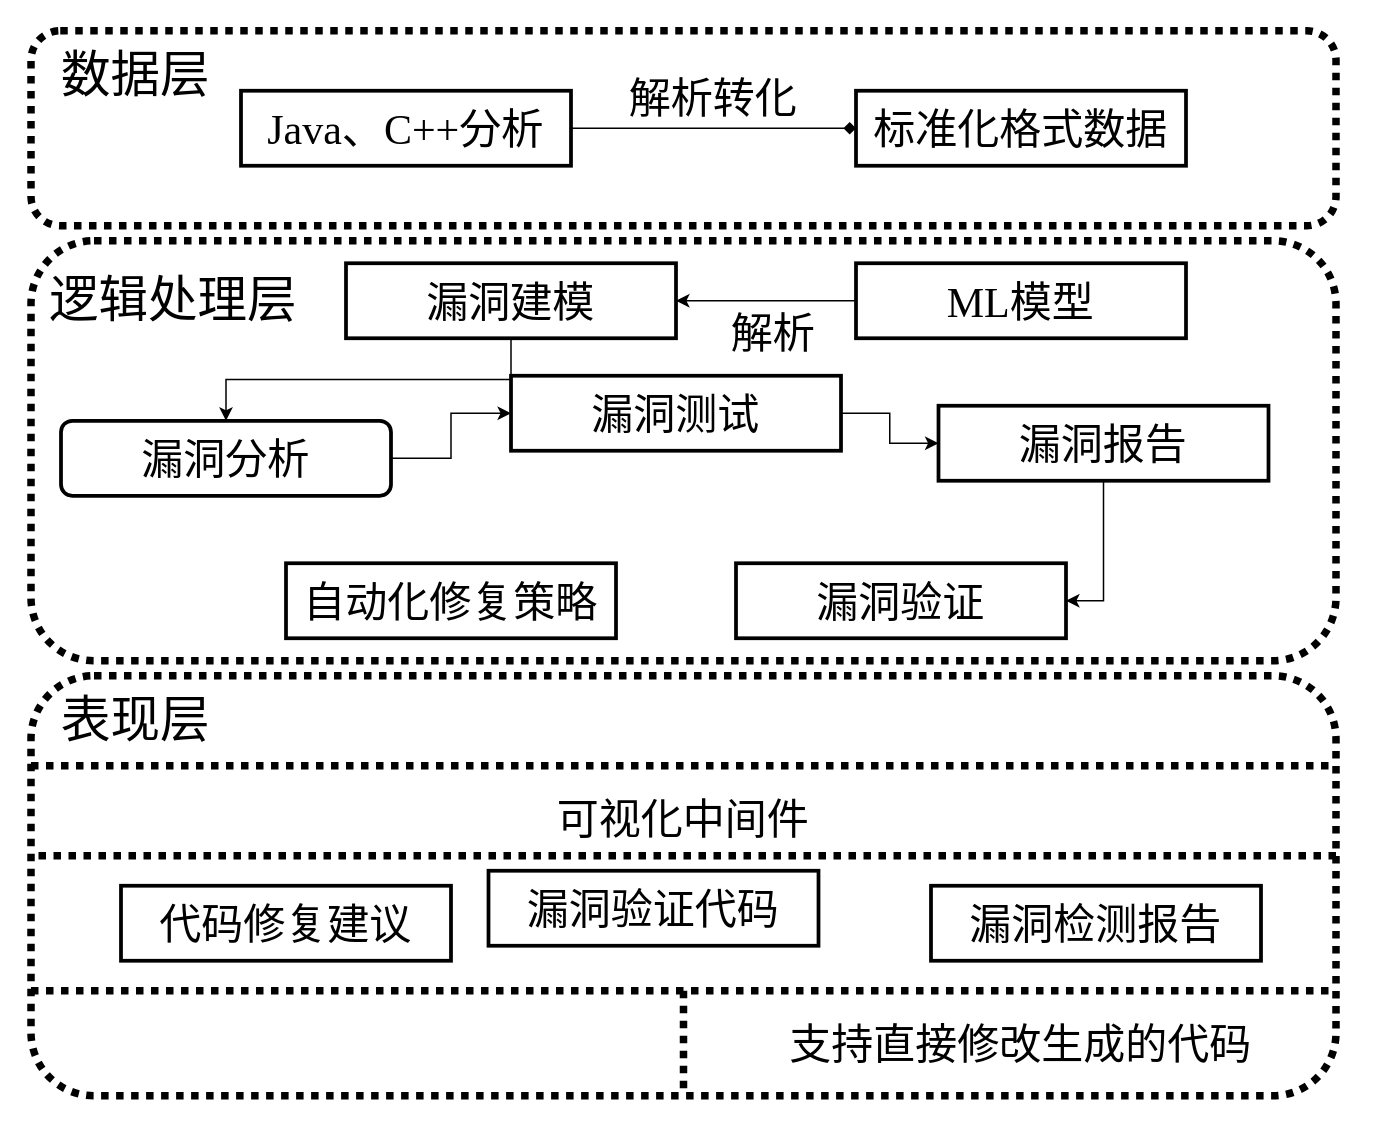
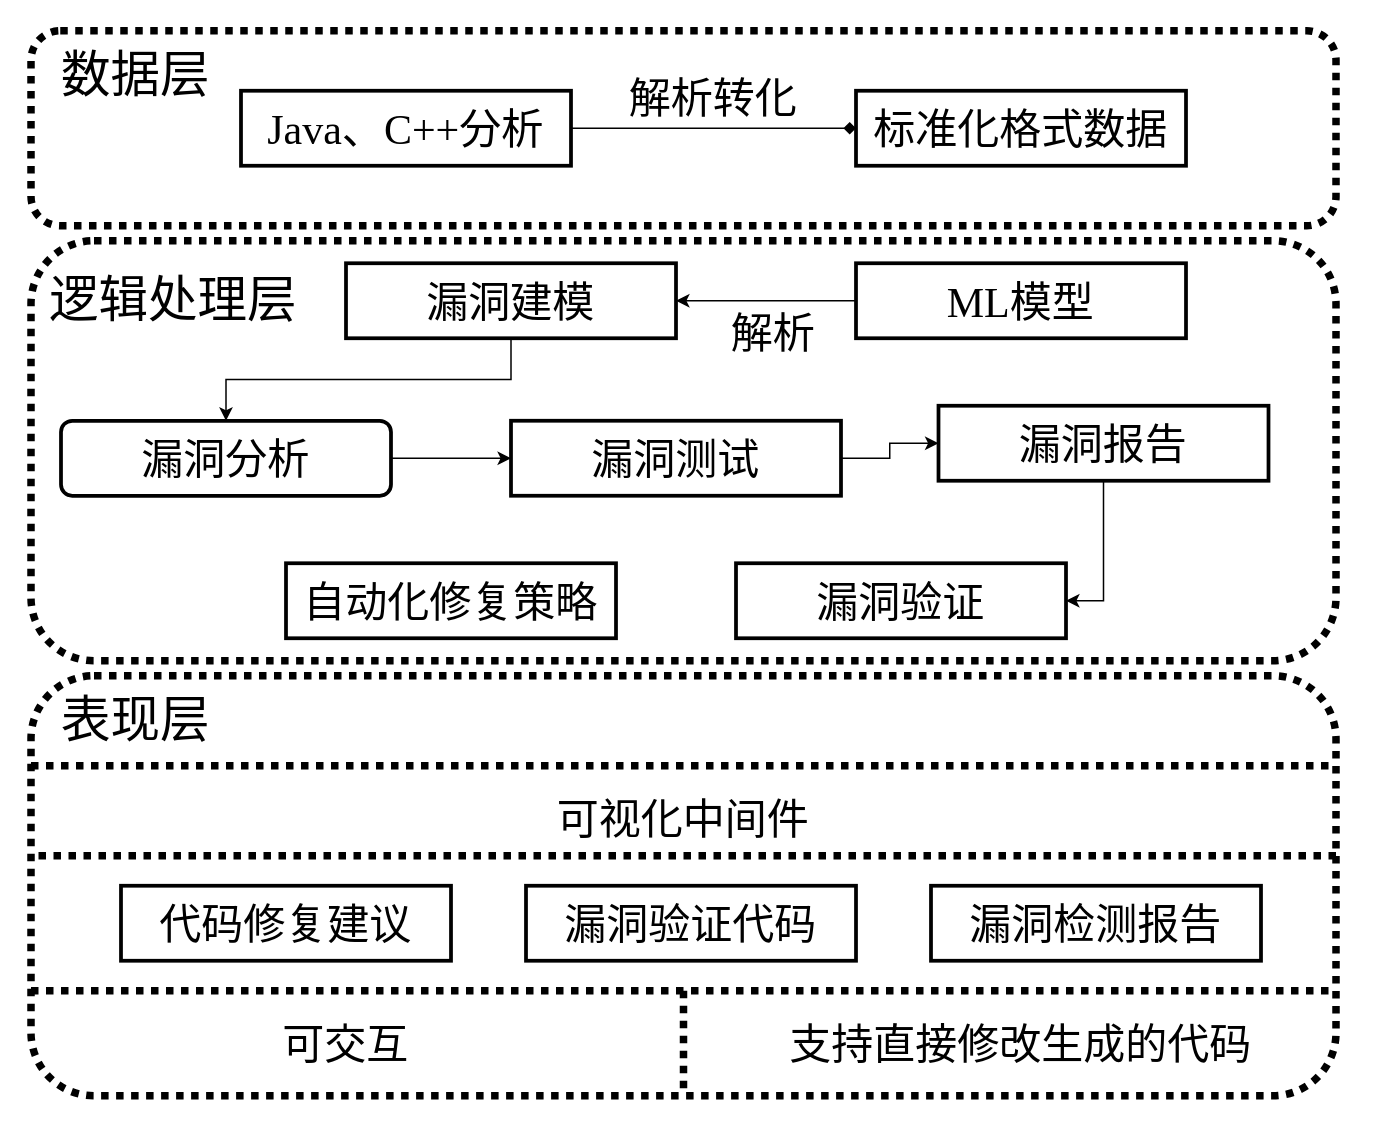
node "漏洞测试": moved (676, 413) -> (676, 458)
node "漏洞验证代码": moved (653, 908) -> (691, 923)
node "可交互": added
